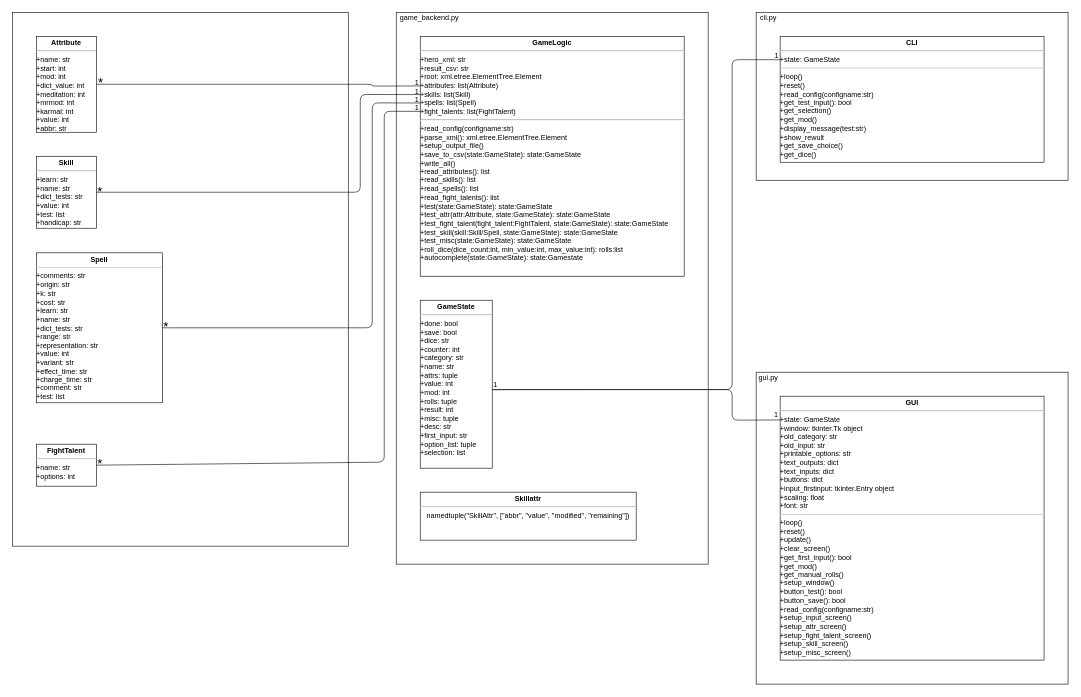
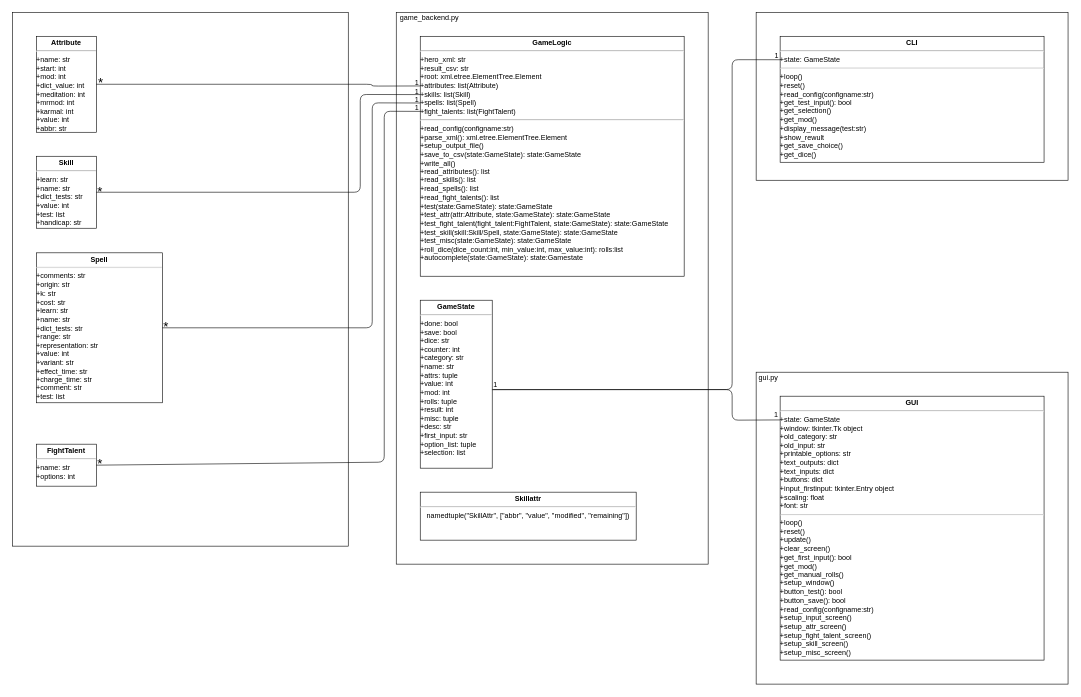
node "cli.py": removed
